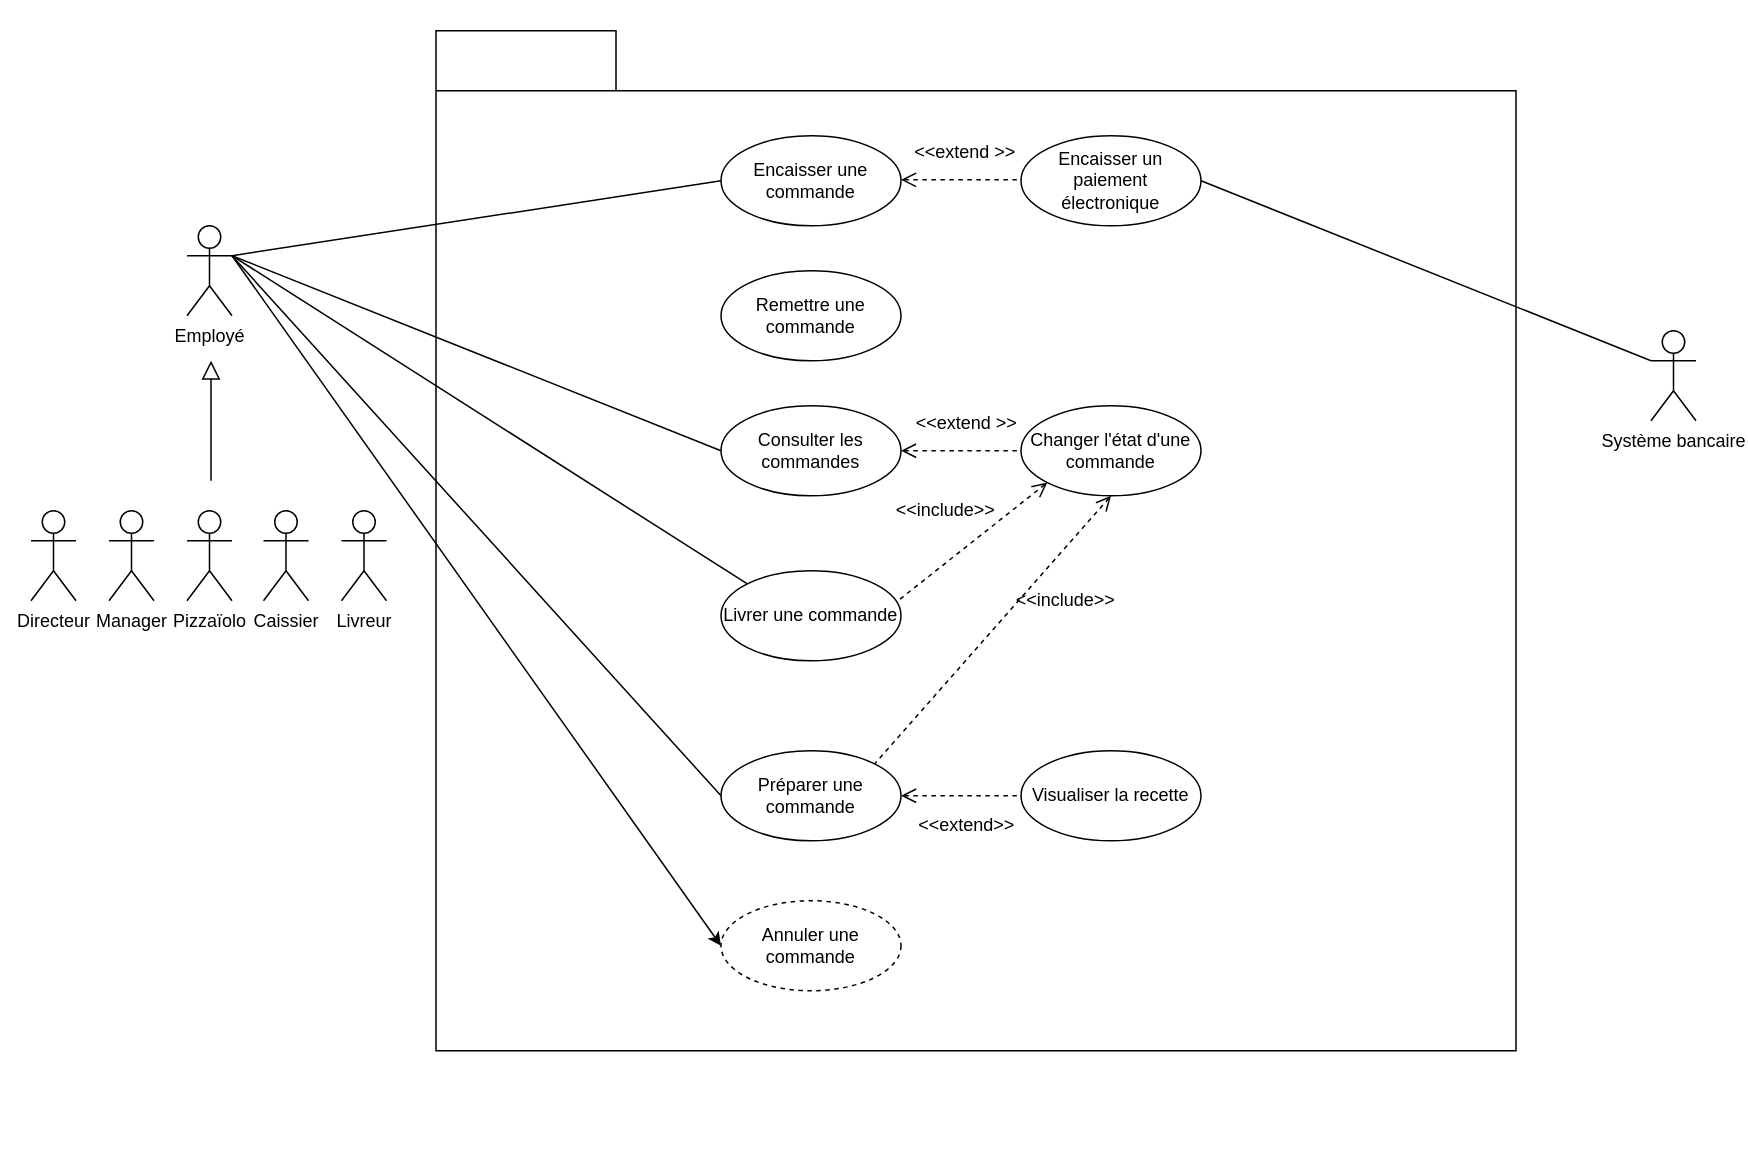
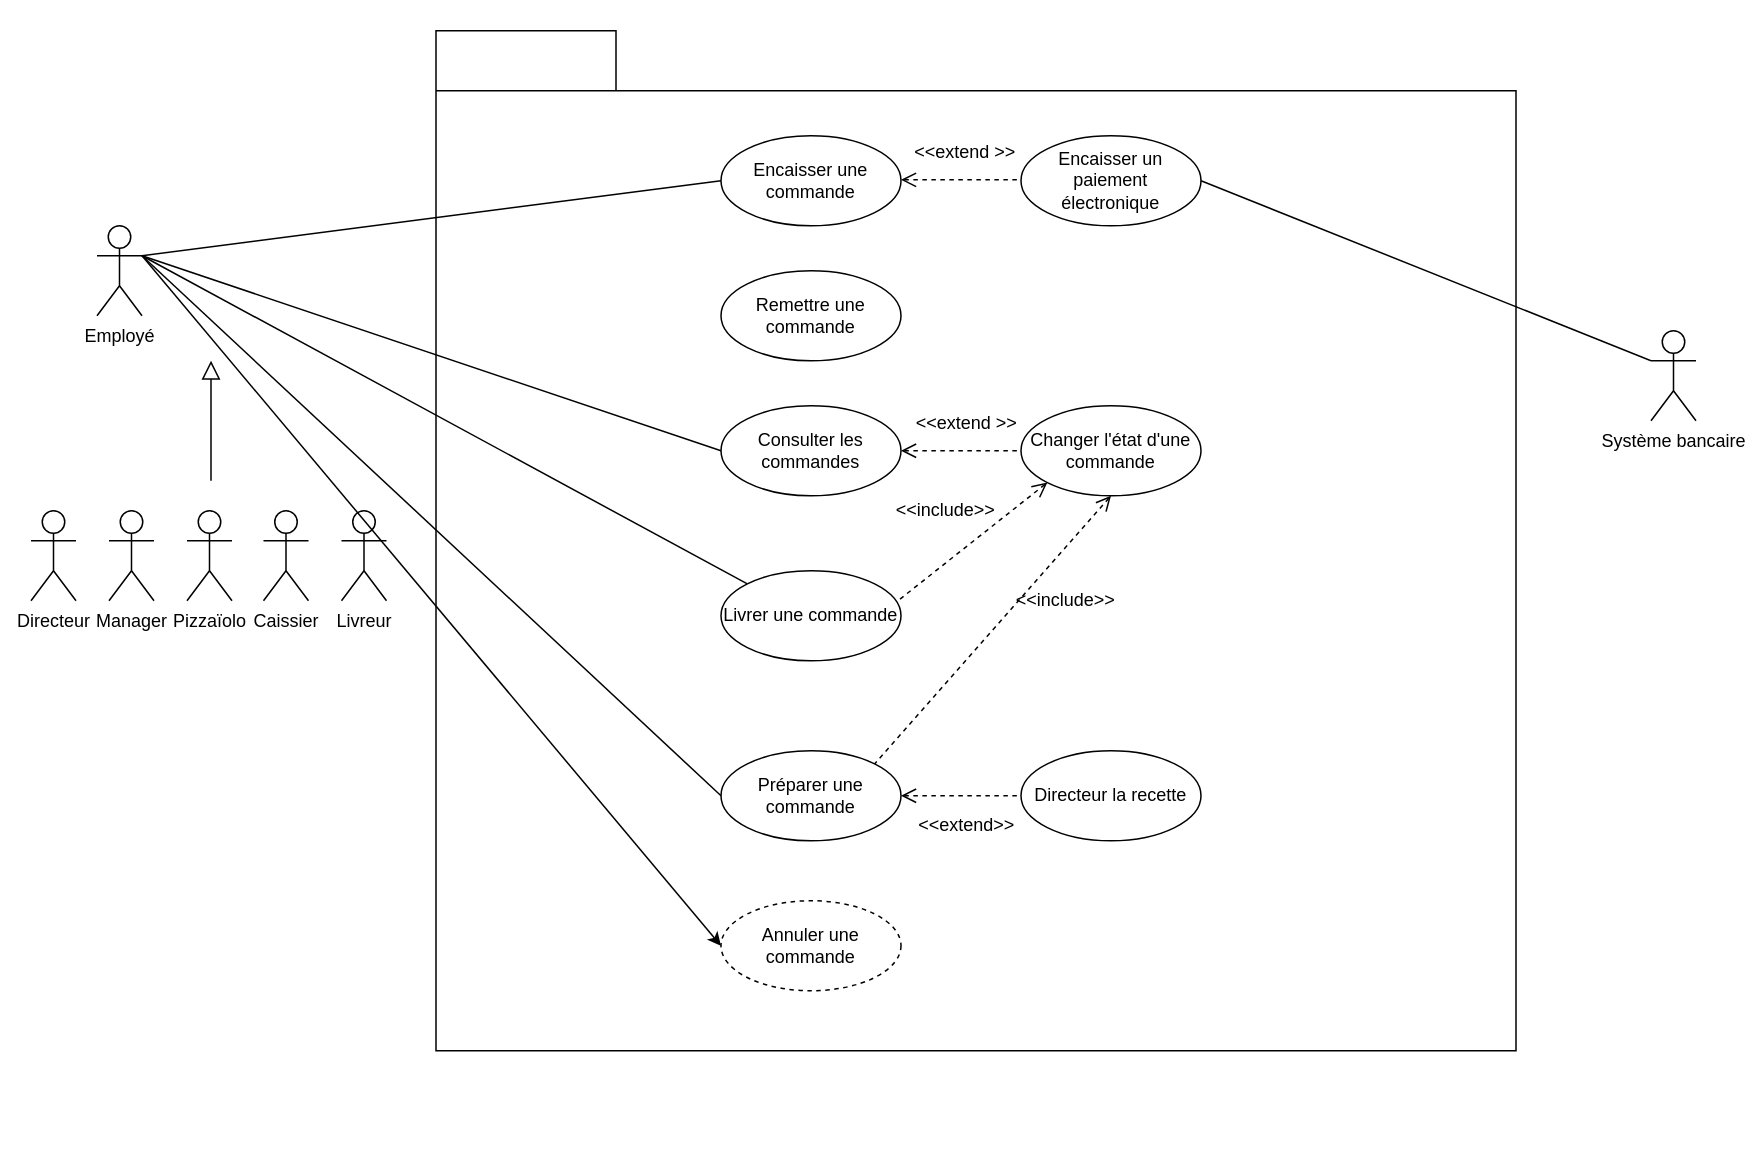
node "Employé": moved (209, 271) -> (119, 271)
node "Visualiser la recette": label "Visualiser la recette" -> "Directeur la recette"
